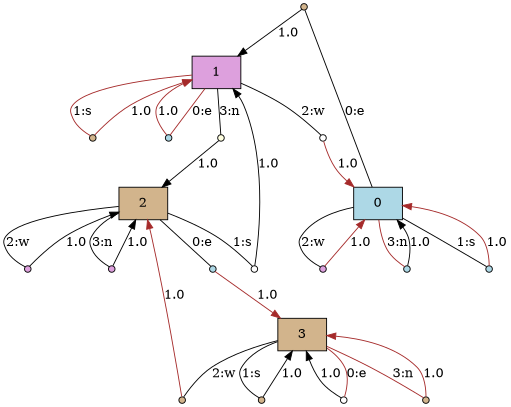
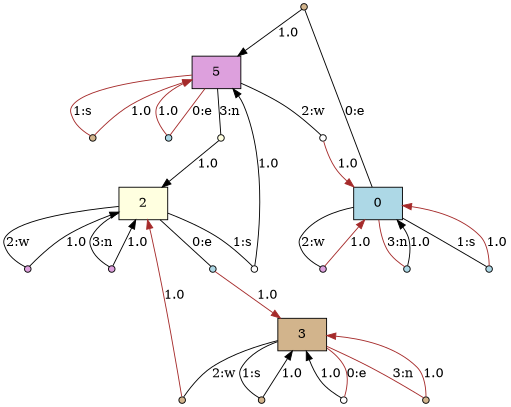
node "1": label "1" -> "5"
node "2": fillcolor tan -> lightyellow
